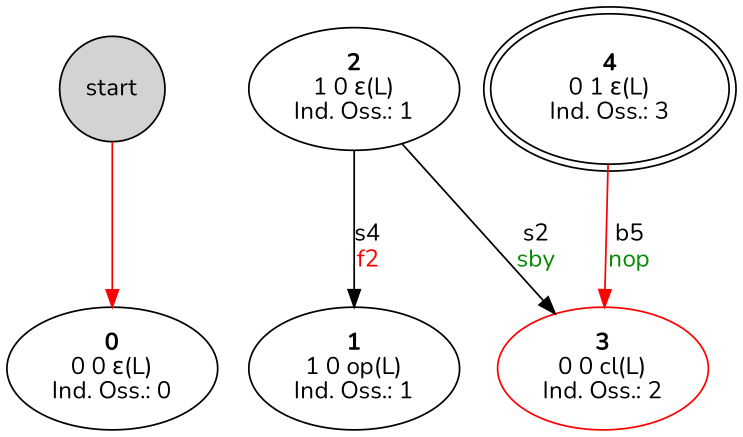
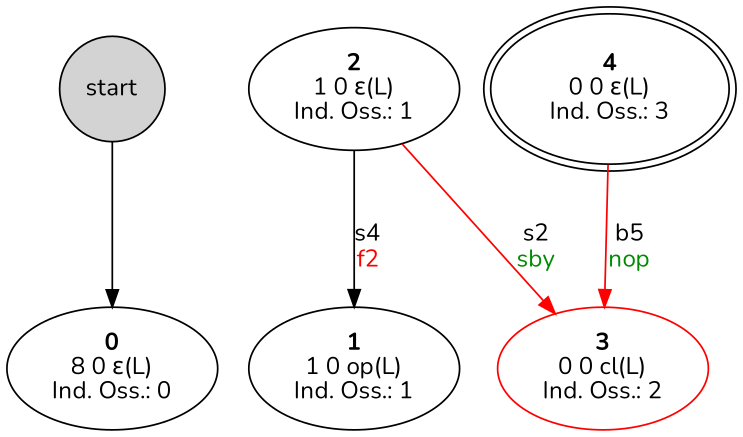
node "4": text "0 1 ε(L)" -> "0 0 ε(L)"
edge "start" -> "0": color red -> black
edge "2" -> "3": color black -> red
node "0": text "0 0 ε(L)" -> "8 0 ε(L)"
